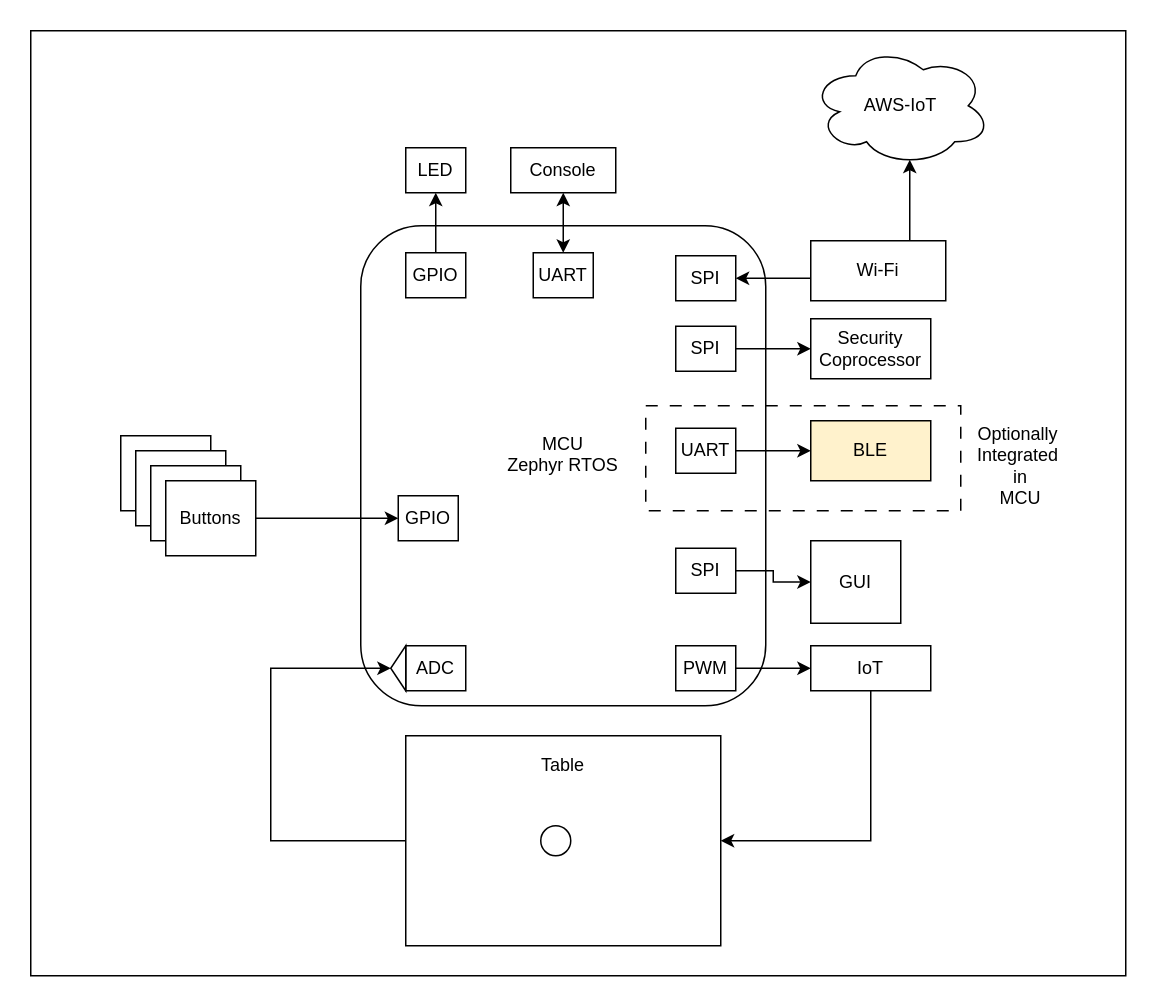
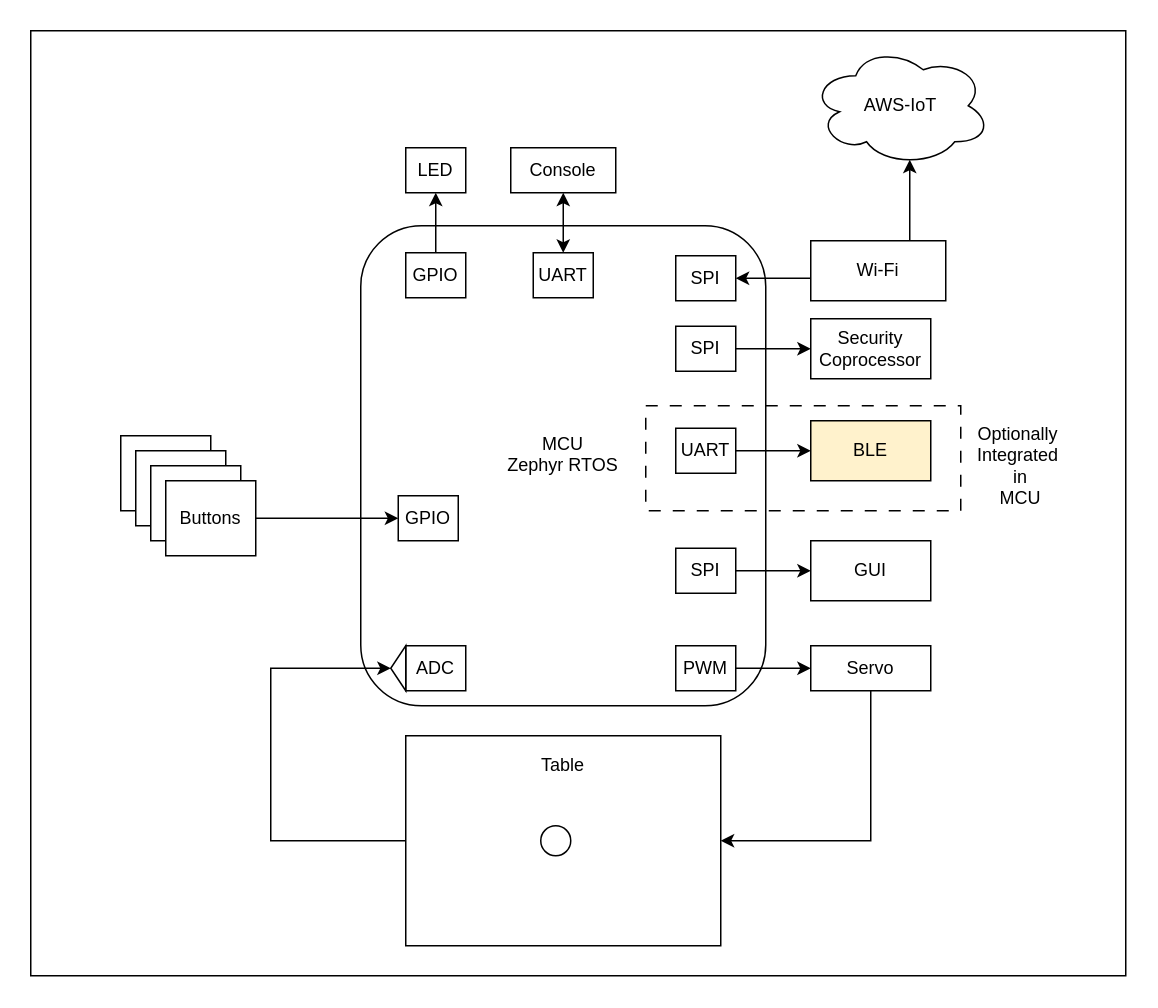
node "GUI": size 90x83 -> 120x60
node "IoT": label "IoT" -> "Servo"
